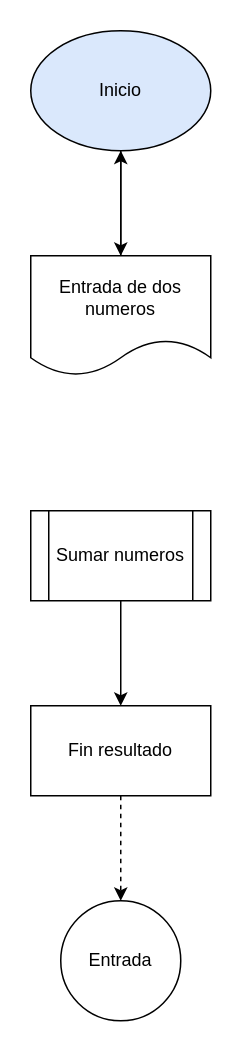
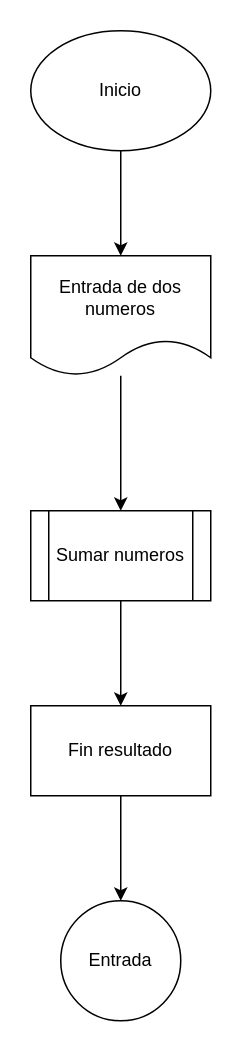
node "Inicio": fillcolor #dae8fc -> #ffffff
edge "Entrada de dos numeros" -> "Inicio": now "Entrada de dos numeros" -> "Sumar numeros"
edge "Fin resultado" -> "Entrada": style dashed -> solid
